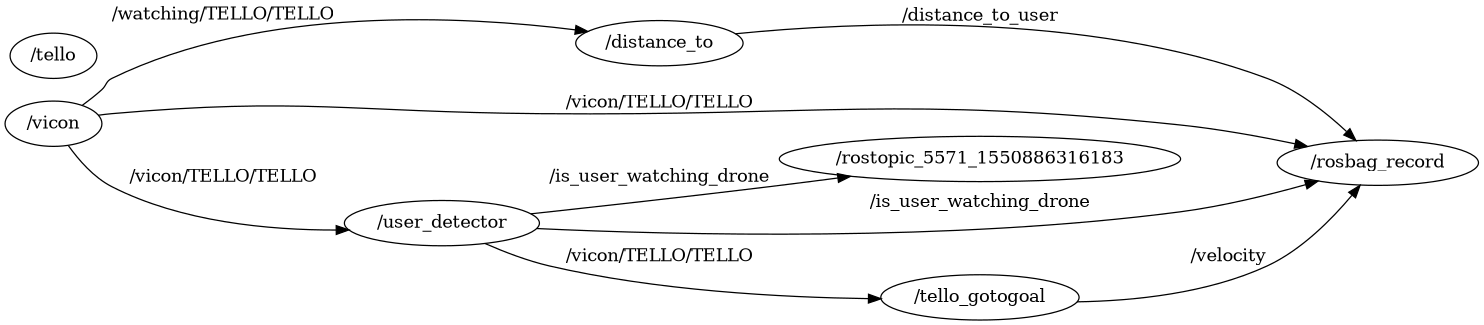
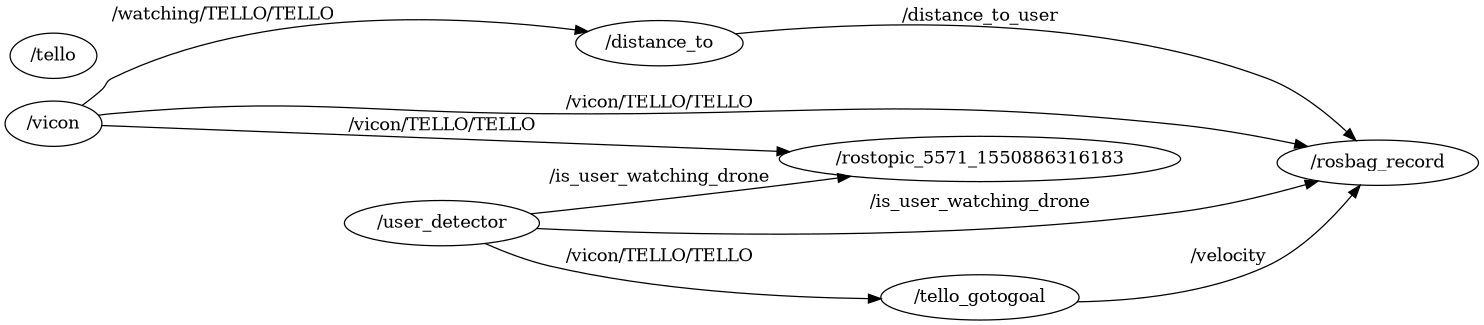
edge "/vicon" -> "/user_detector": now "/vicon" -> "/rostopic_5571_1550886316183"
